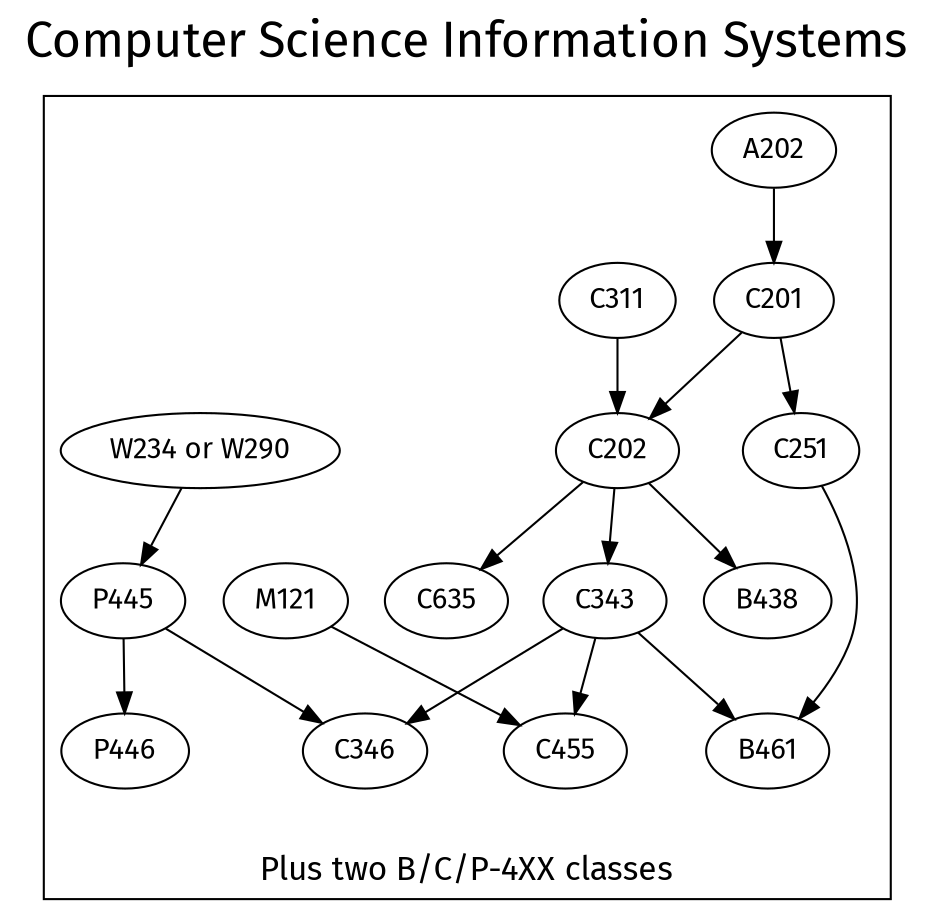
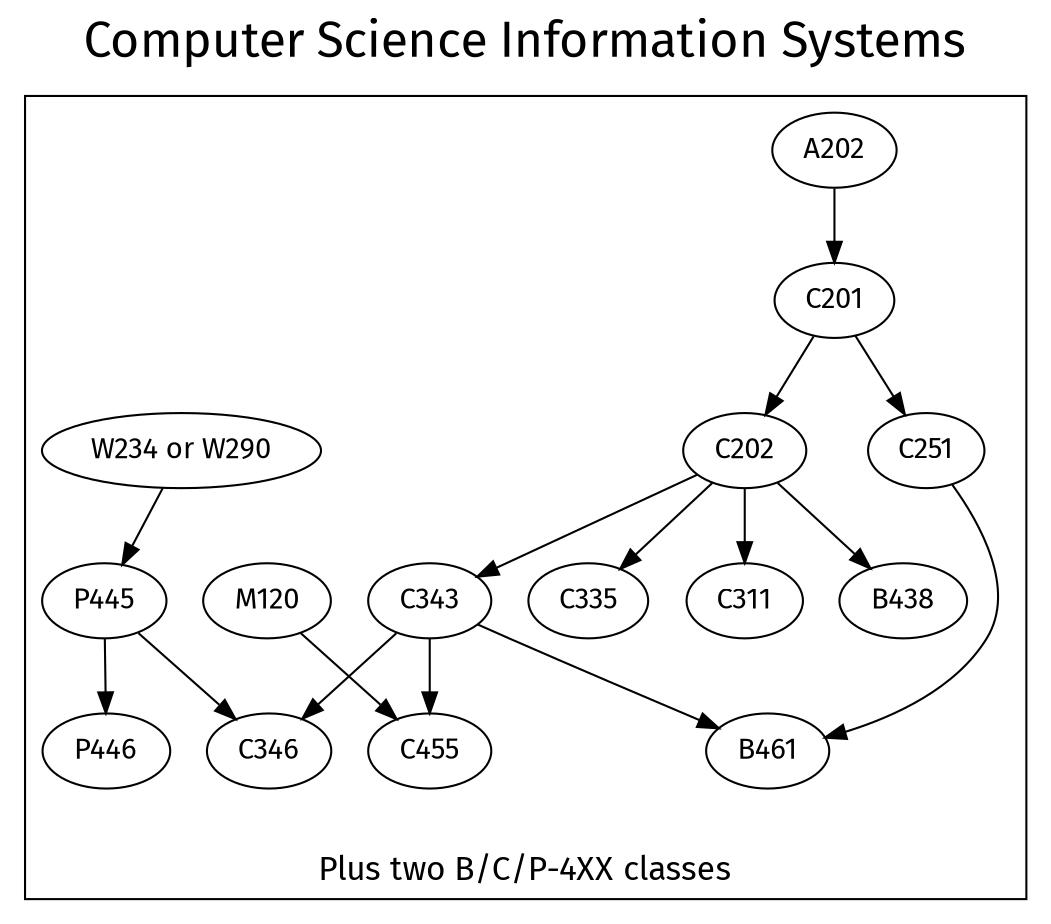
edge "C311" -> "C202": reversed
node "M121": label "M121" -> "M120"
node "C635": label "C635" -> "C335"
